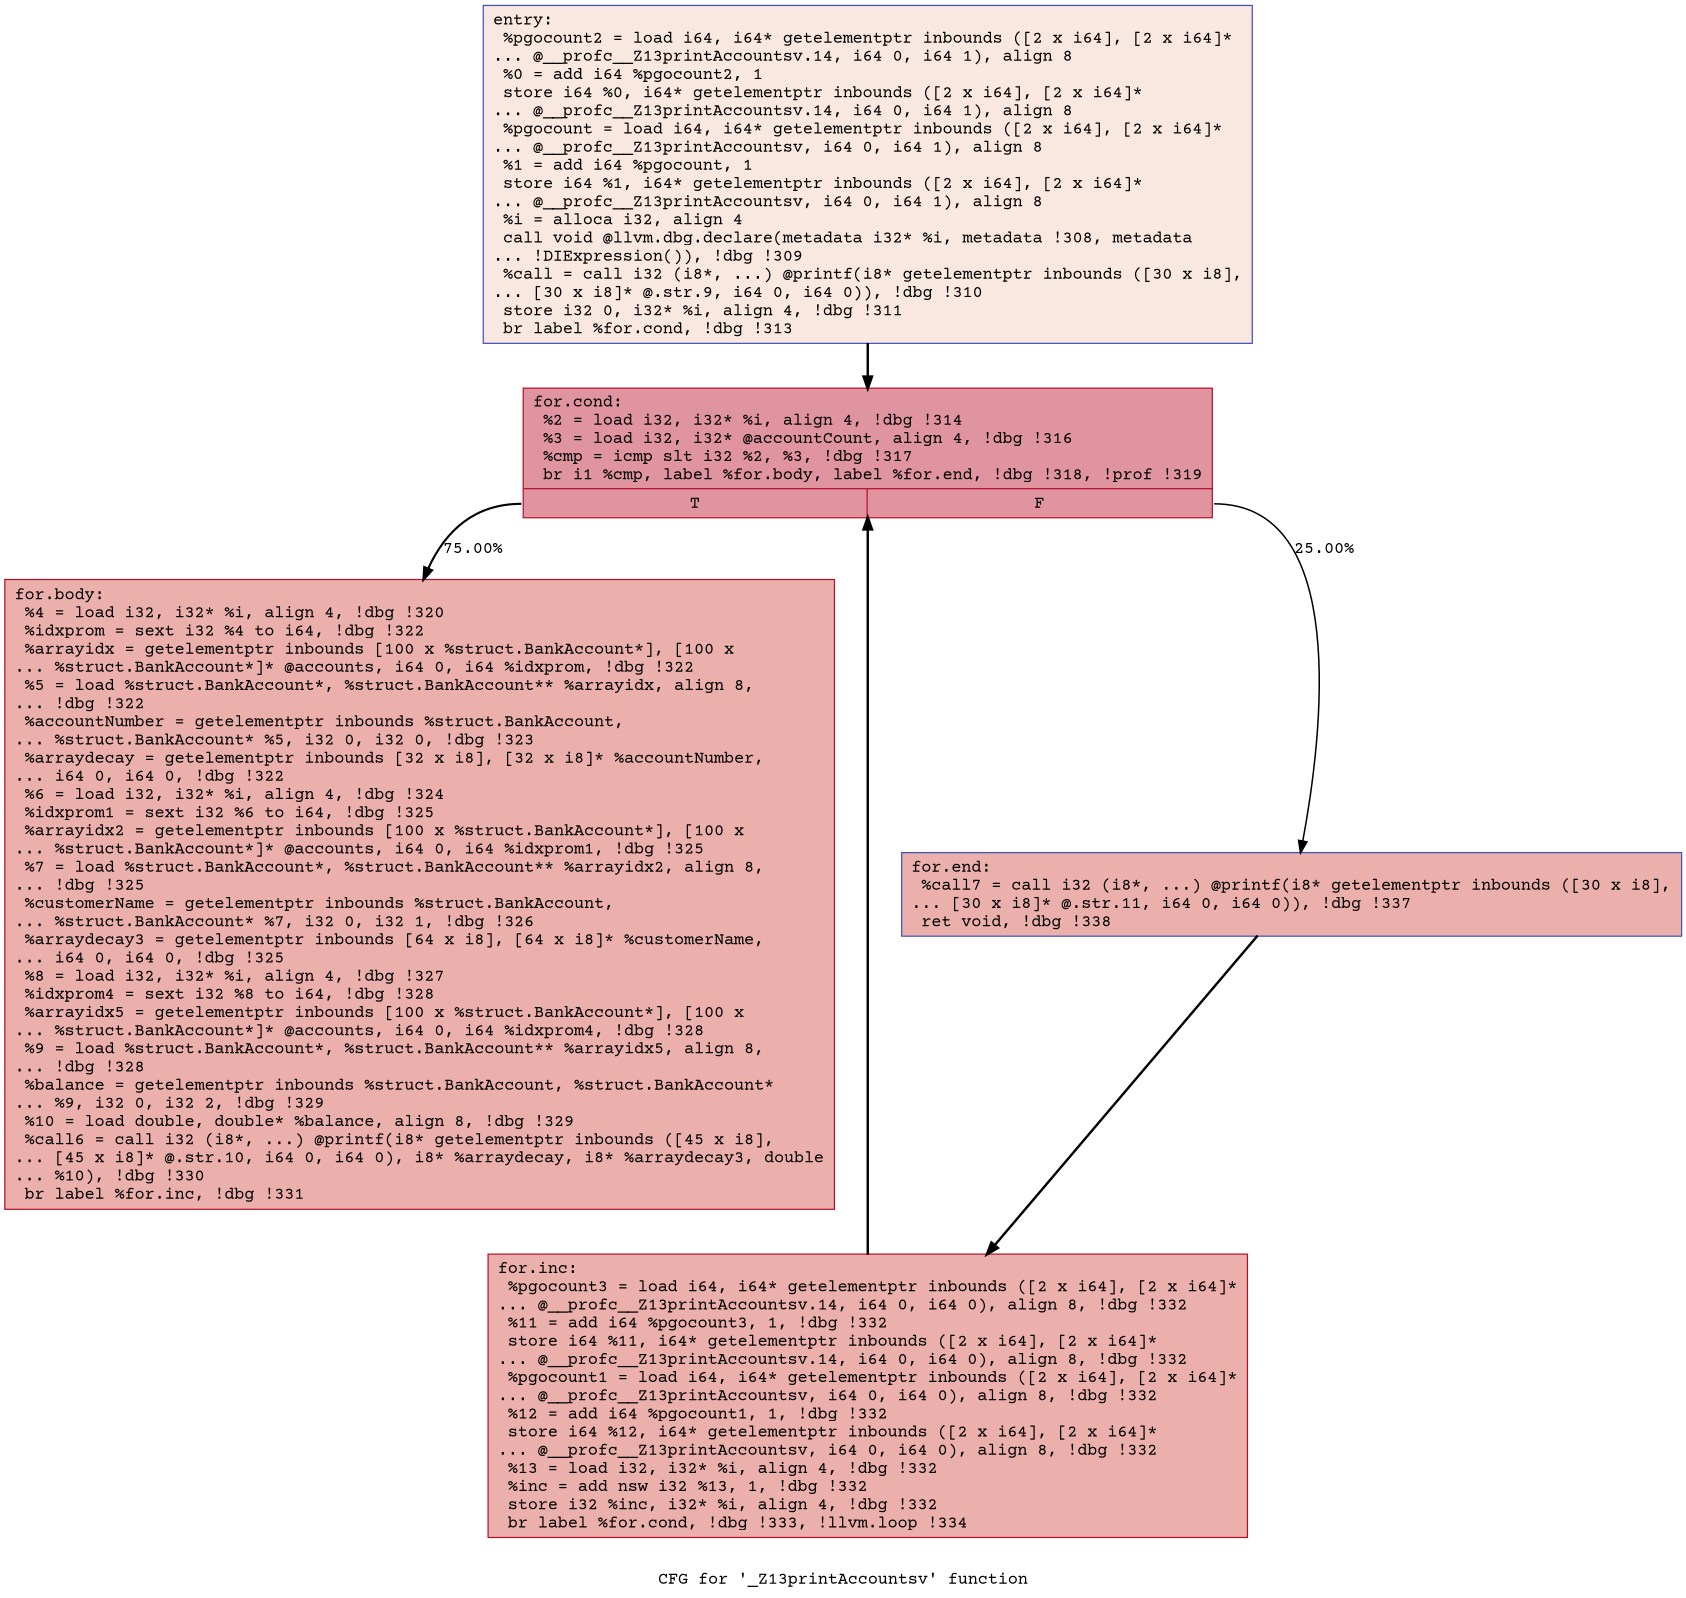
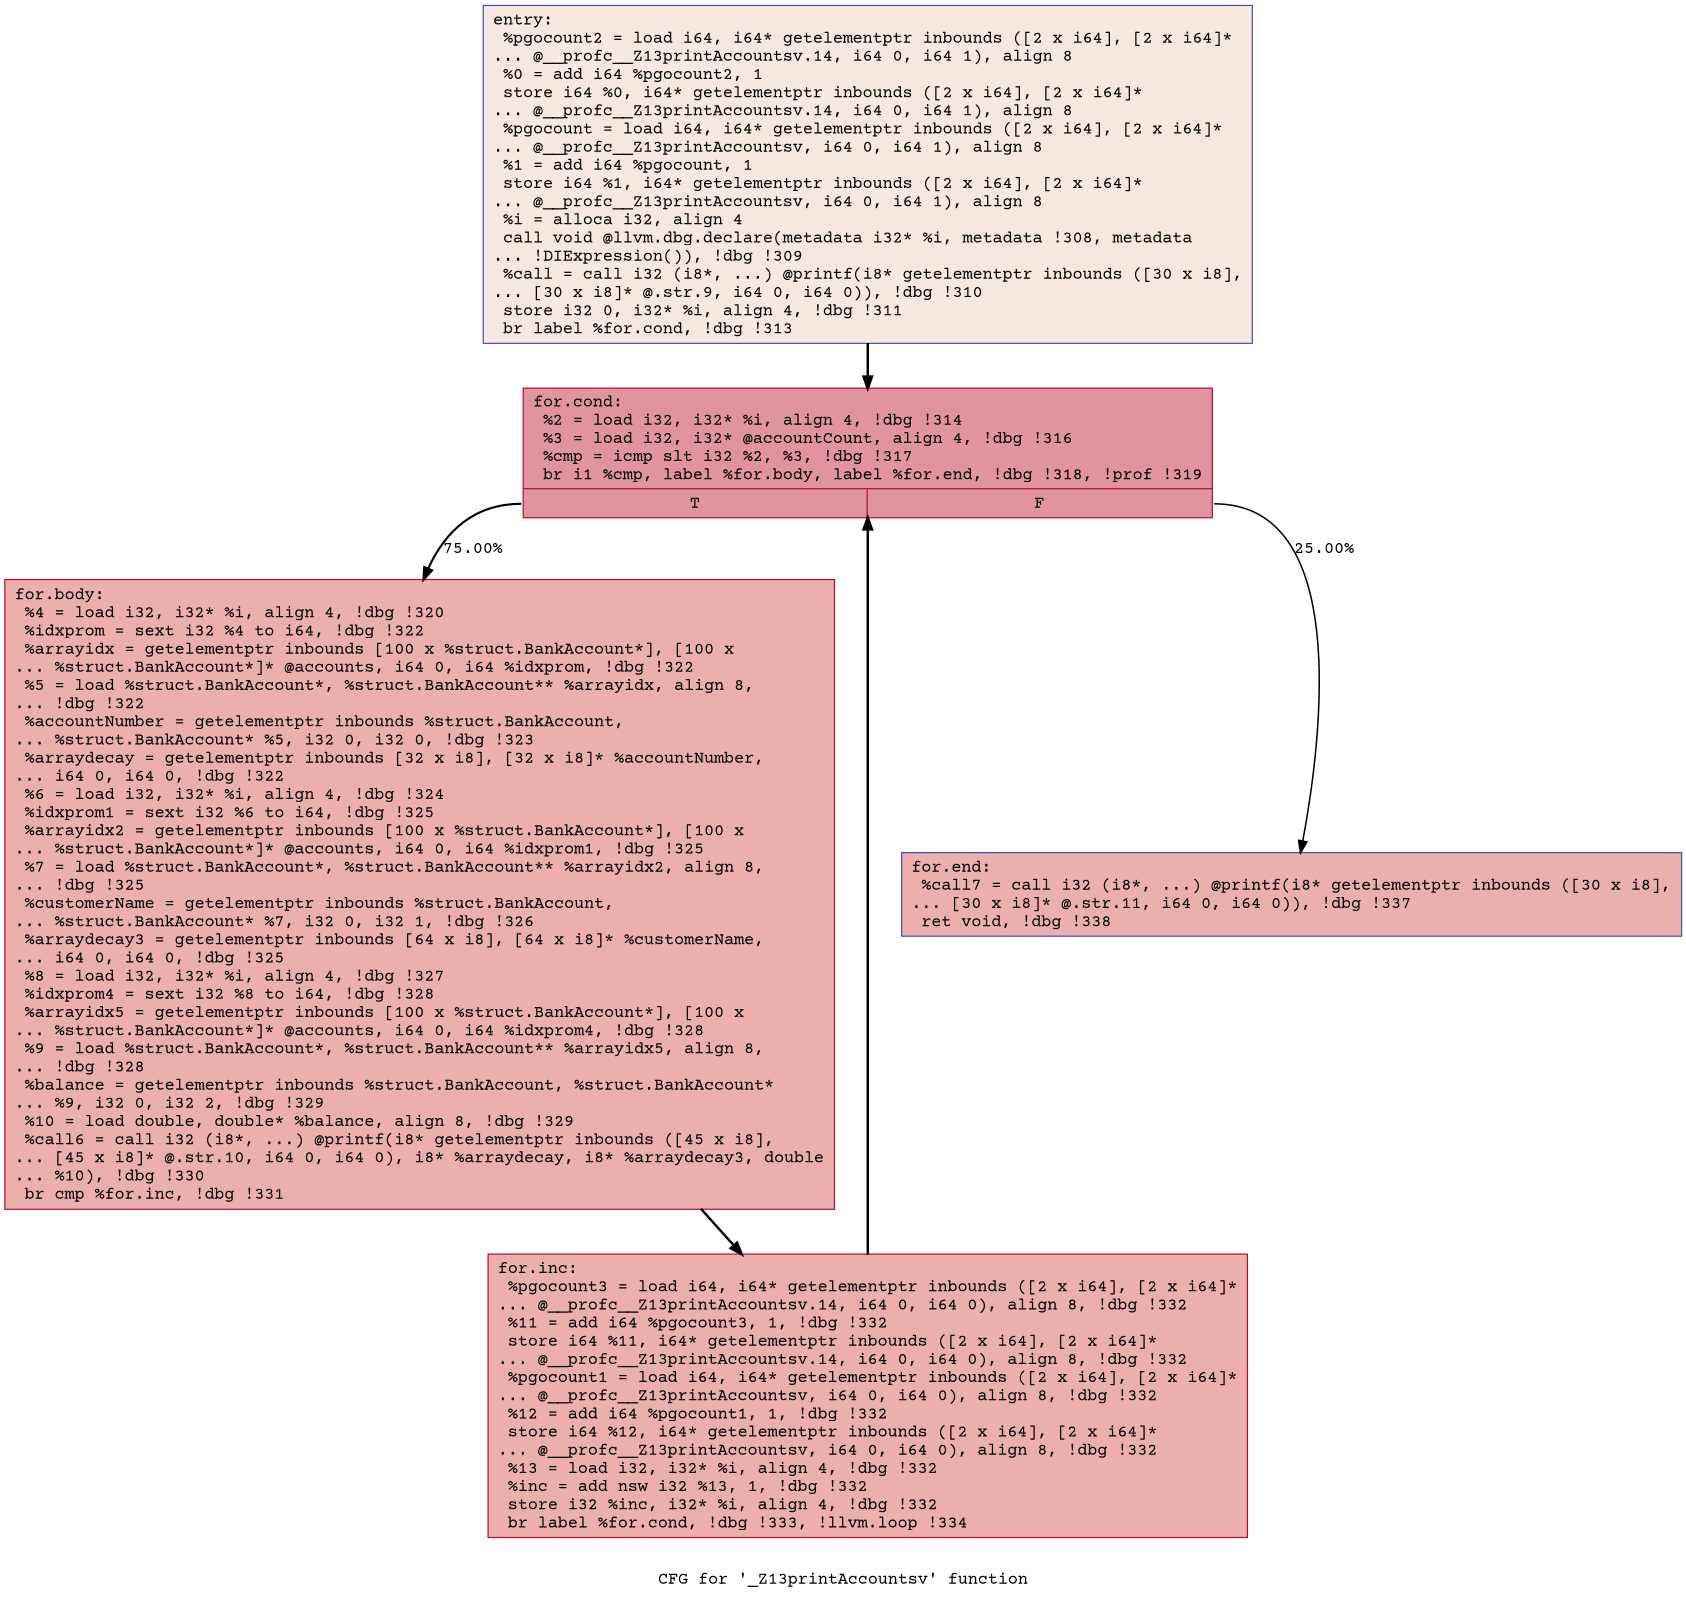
edge "for.end:" -> "for.inc:": now "for.body:" -> "for.inc:"
node "for.body:": text "br label %for.inc, !dbg !331" -> "br cmp %for.inc, !dbg !331"
